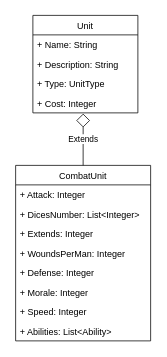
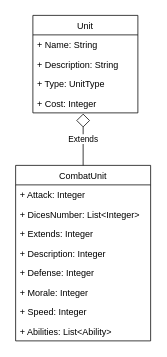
node "+ WoundsPerMan: Integer": label "+ WoundsPerMan: Integer" -> "+ Description: Integer"
